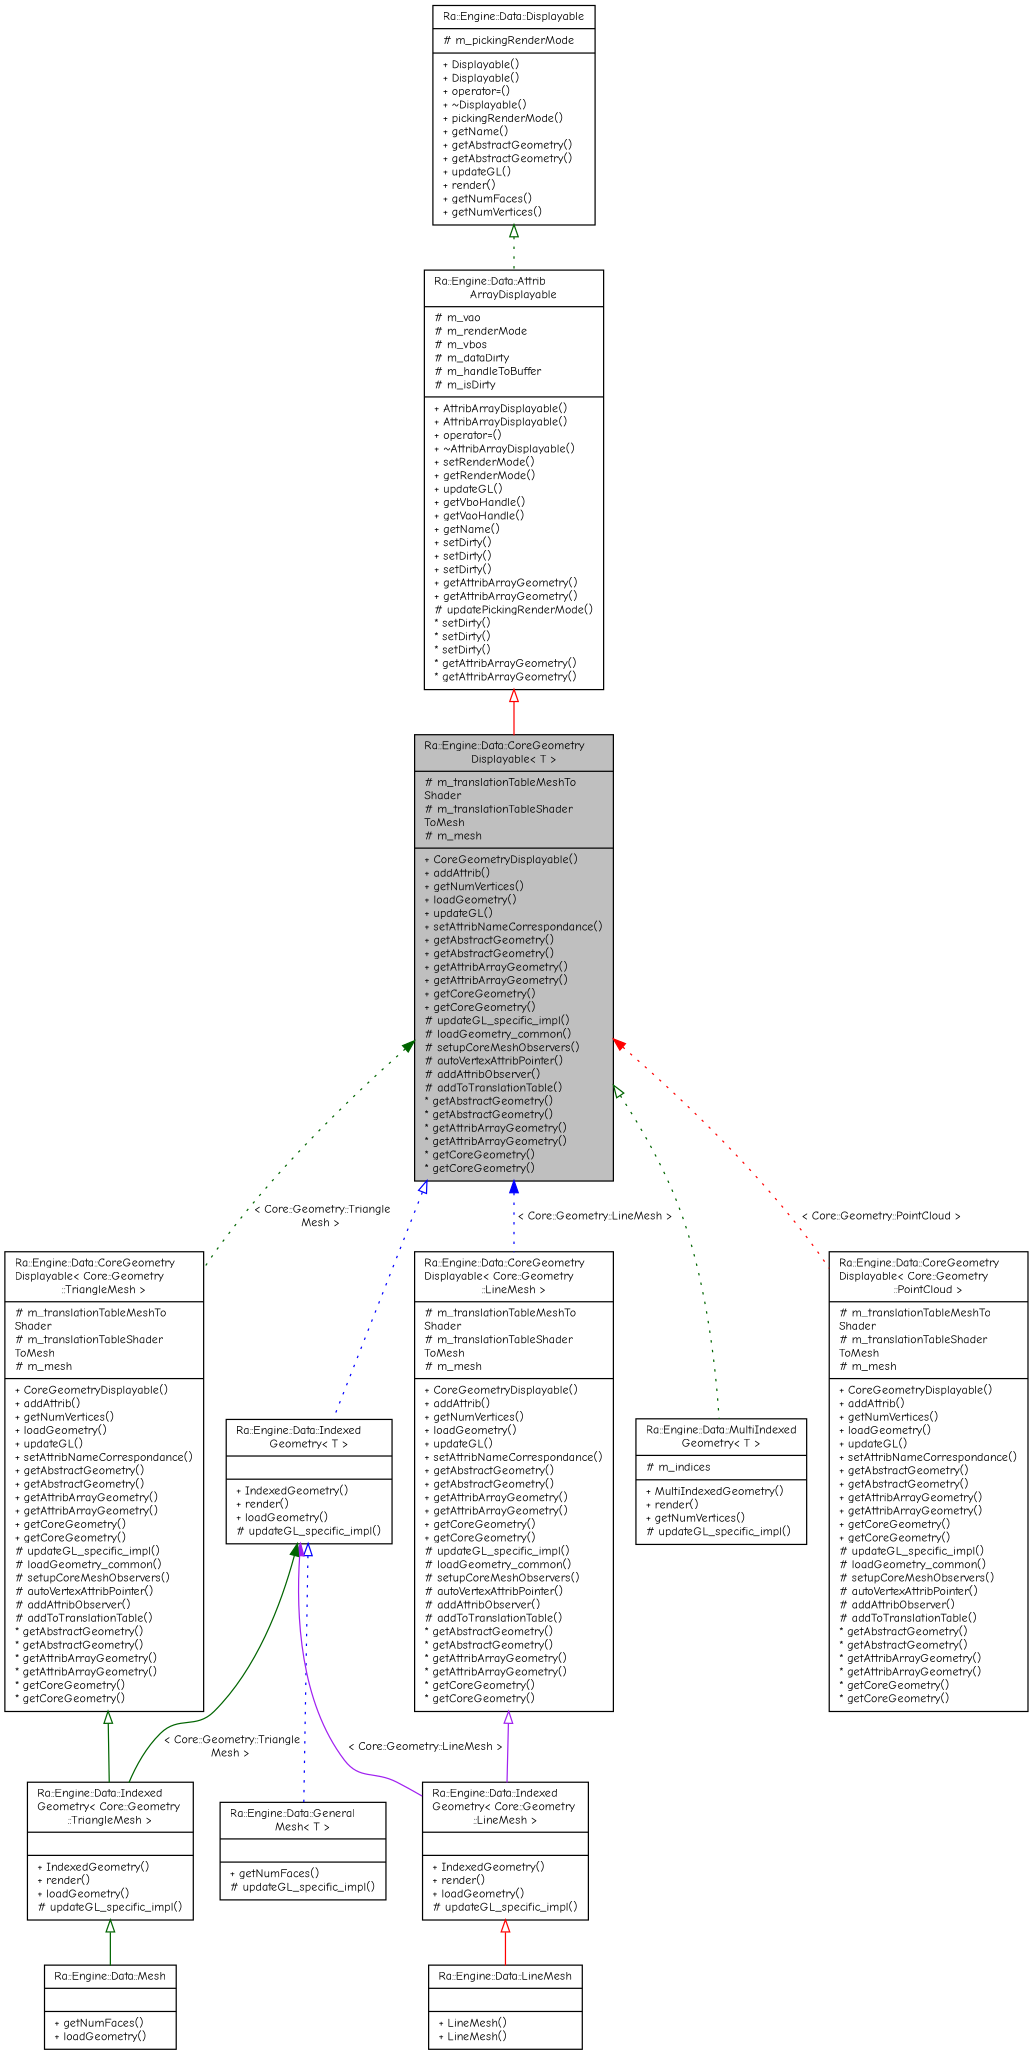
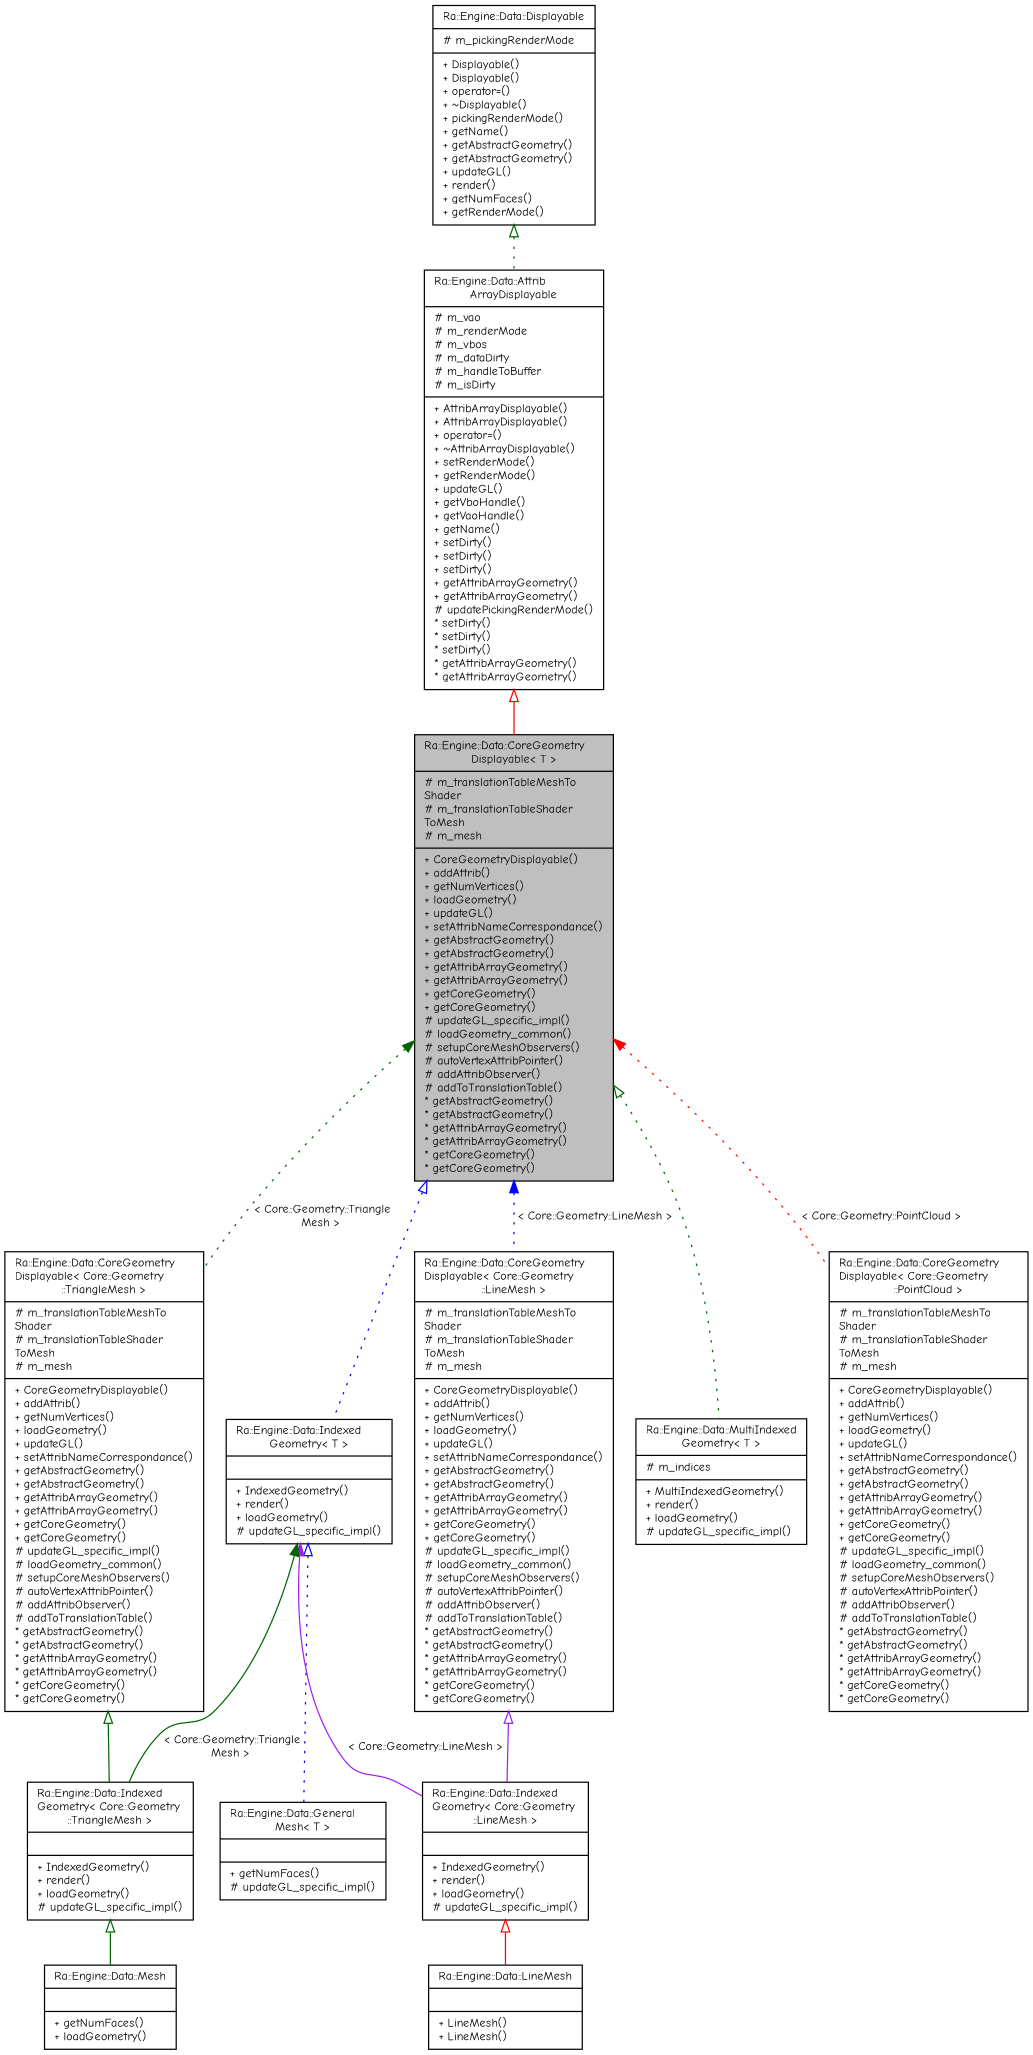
node "Ra::Engine::Data::Displayable": text "+ getNumVertices()" -> "+ getRenderMode()"
node "Ra::Engine::Data::MultiIndexed": text "+ getNumVertices()" -> "+ loadGeometry()"
